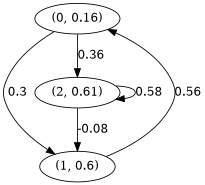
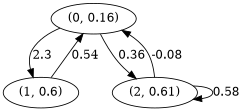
edge "(0, 0.16)" -> "(1, 0.6)": label "0.3" -> "2.3"
edge "(1, 0.6)" -> "(0, 0.16)": label "0.56" -> "0.54"
edge "(2, 0.61)" -> "(1, 0.6)": now "(2, 0.61)" -> "(0, 0.16)"
